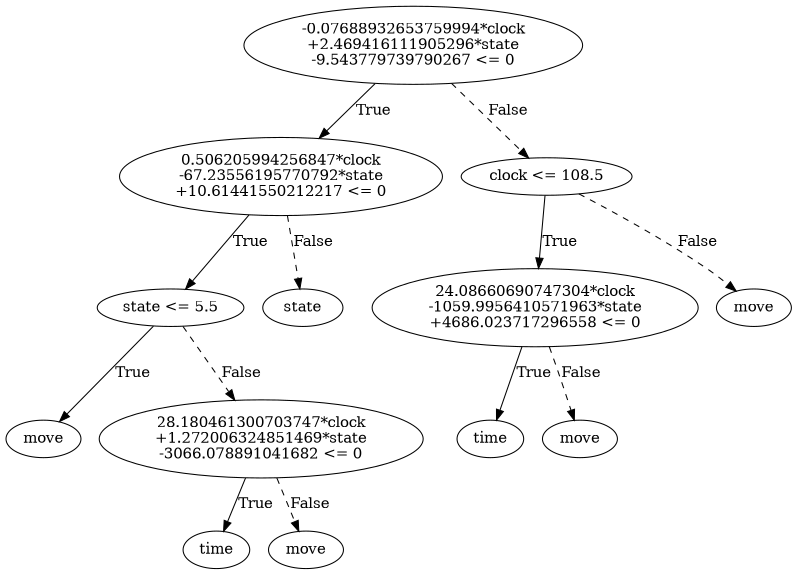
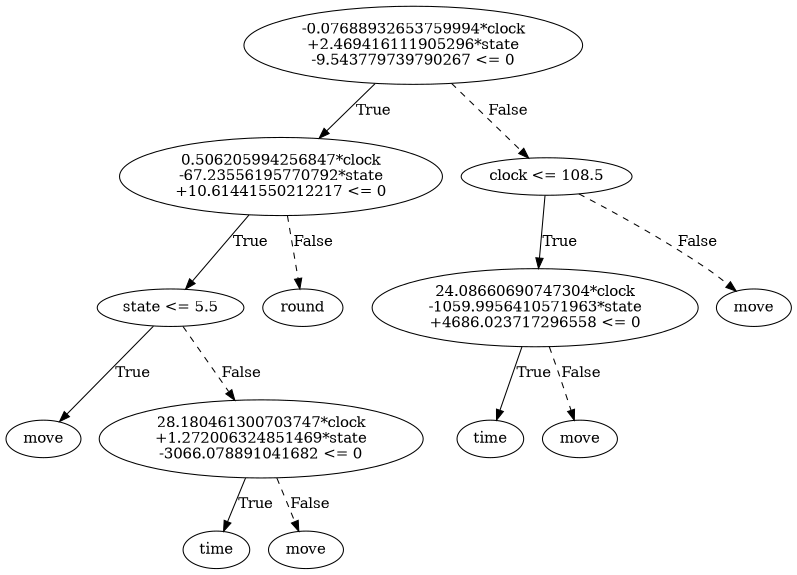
node "state": label "state" -> "round"
